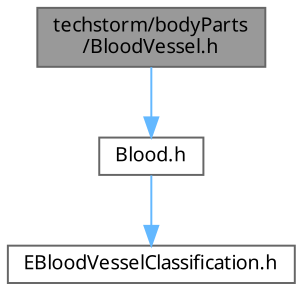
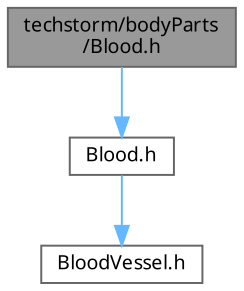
node "techstorm/bodyParts /BloodVessel.h": label "techstorm/bodyParts /BloodVessel.h" -> "techstorm/bodyParts /Blood.h"
node "EBloodVesselClassification.h": label "EBloodVesselClassification.h" -> "BloodVessel.h"
